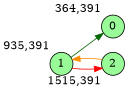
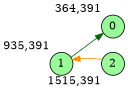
edge "1 935,391" -> "2 1515,391": removed
